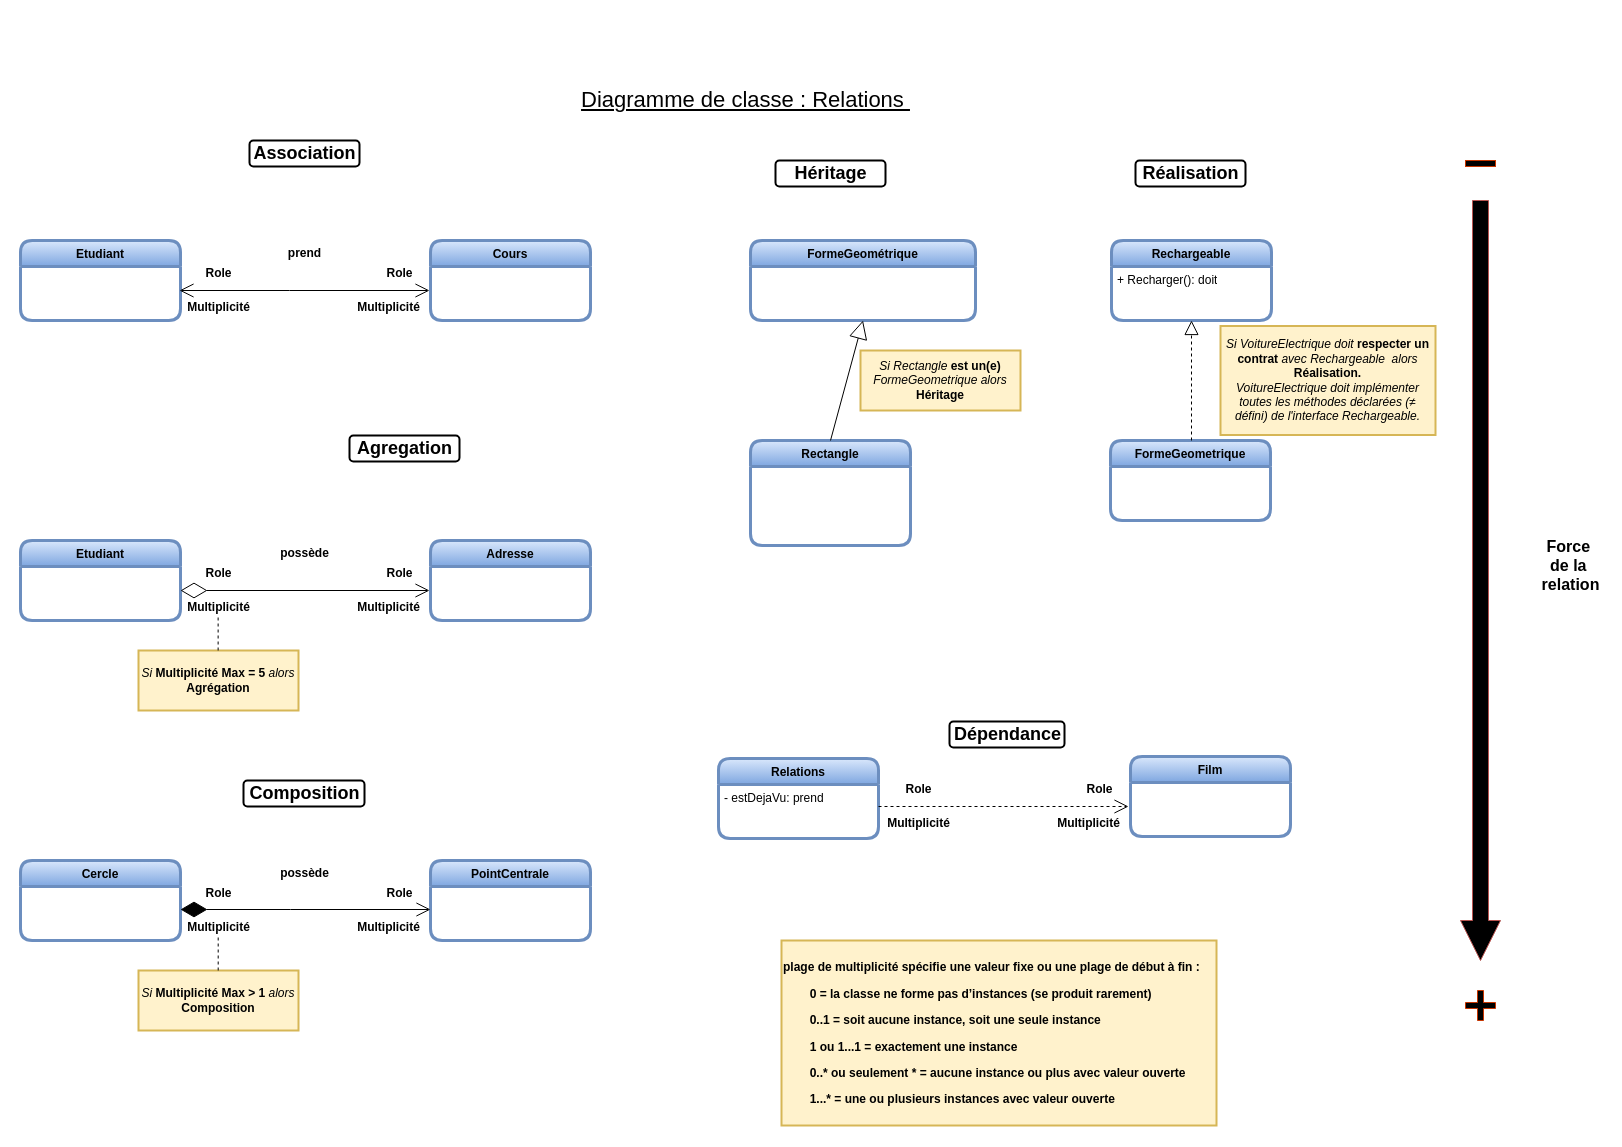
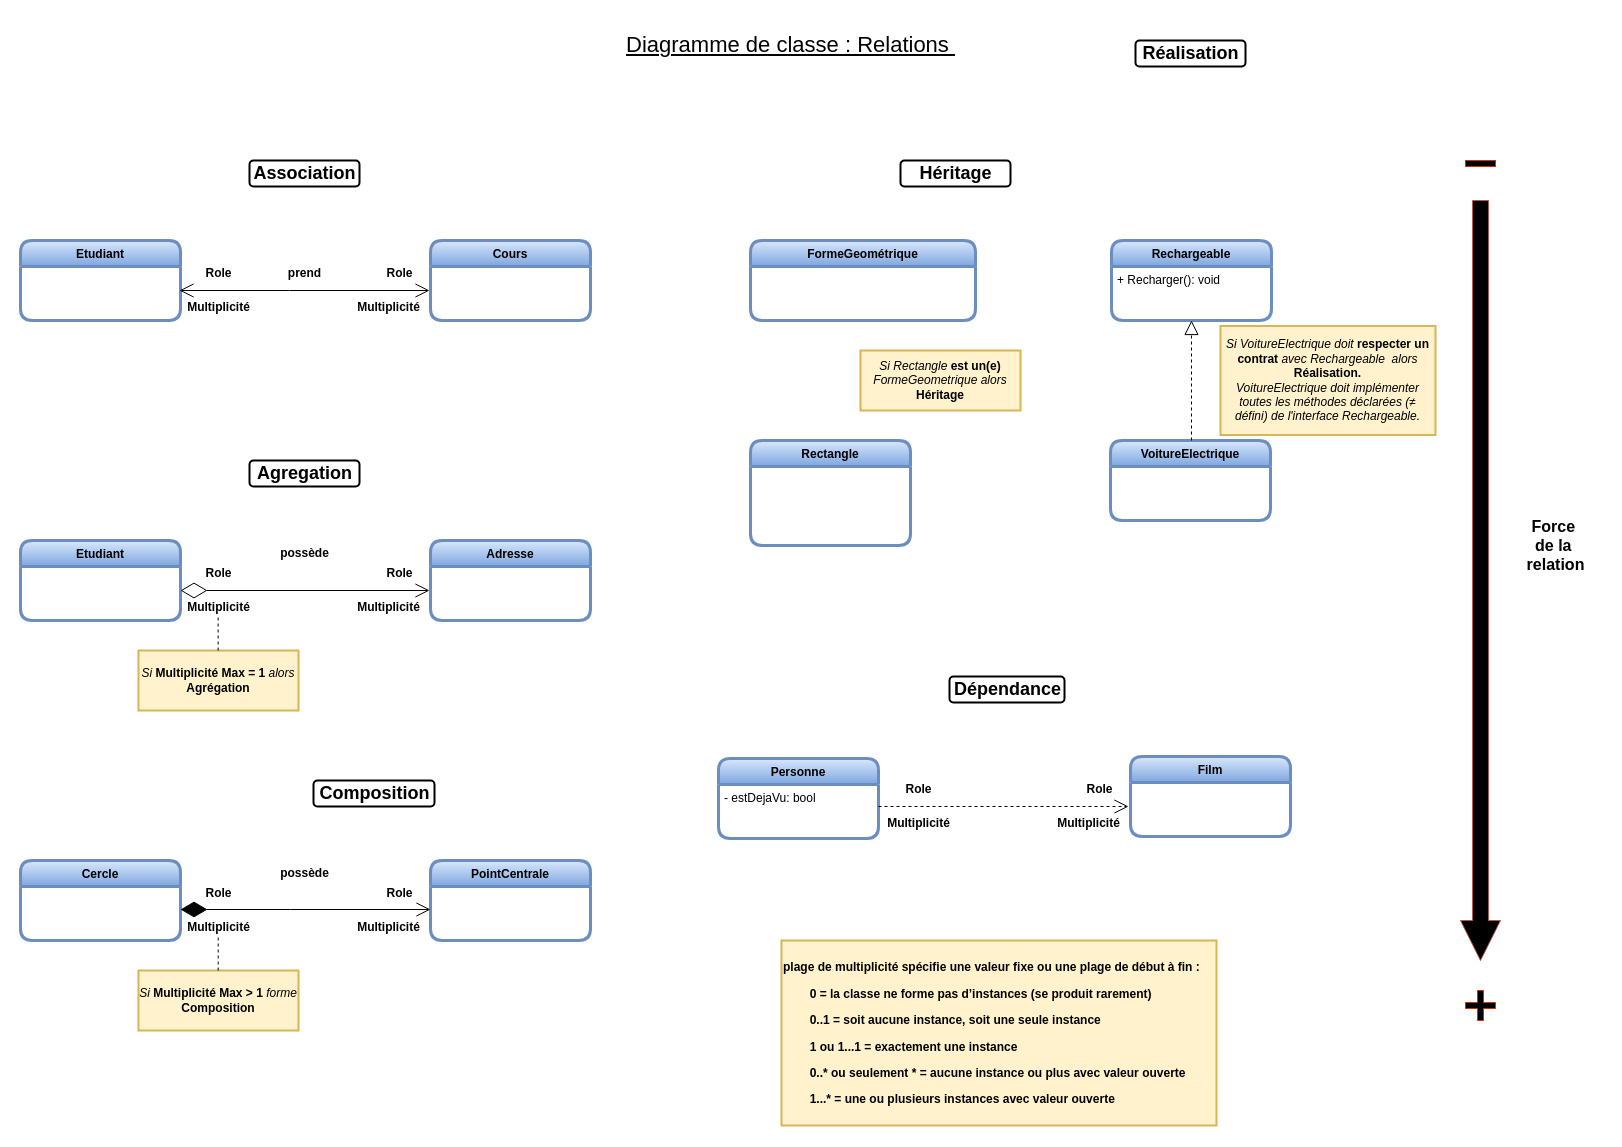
node "Diagramme de classe : Relations": moved (745, 101) -> (790, 46)
node "Association": moved (305, 154) -> (305, 174)
node "Héritage": moved (831, 174) -> (956, 174)
node "Réalisation": moved (1191, 174) -> (1191, 54)
node "prend": moved (305, 254) -> (305, 274)
node "+ Recharger(): doit": label "+ Recharger(): doit" -> "+ Recharger(): void"
edge "Rectangle" -> "FormeGeométrique": removed
node "Agregation": moved (405, 449) -> (305, 474)
node "FormeGeometrique": label "FormeGeometrique" -> "VoitureElectrique"
node "Force de la relation": moved (1571, 566) -> (1556, 546)
node "Si Multiplicité Max = 5 alors Agrégation": label "Si Multiplicité Max = 5 alors Agrégation" -> "Si Multiplicité Max = 1 alors Agrégation"
node "Dépendance": moved (1007, 735) -> (1007, 690)
node "Relations": label "Relations" -> "Personne"
node "Composition": moved (304, 794) -> (374, 794)
node "- estDejaVu: prend": label "- estDejaVu: prend" -> "- estDejaVu: bool"
node "Si Multiplicité Max > 1 alors Composition": label "Si Multiplicité Max > 1 alors Composition" -> "Si Multiplicité Max > 1 forme Composition"
